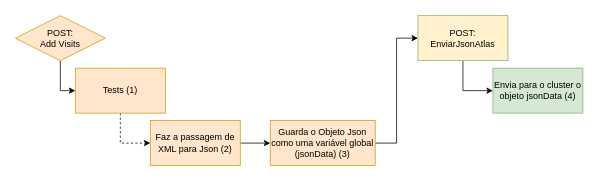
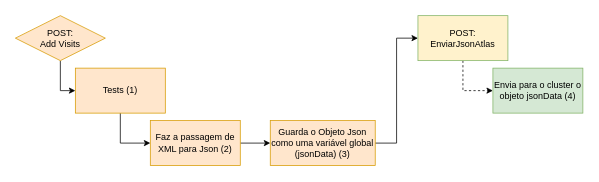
edge "POST: EnviarJsonAtlas" -> "Envia para o cluster o objeto jsonData (4)": style solid -> dashed
edge "Tests (1)" -> "Faz a passagem de XML para Json (2)": style dashed -> solid
